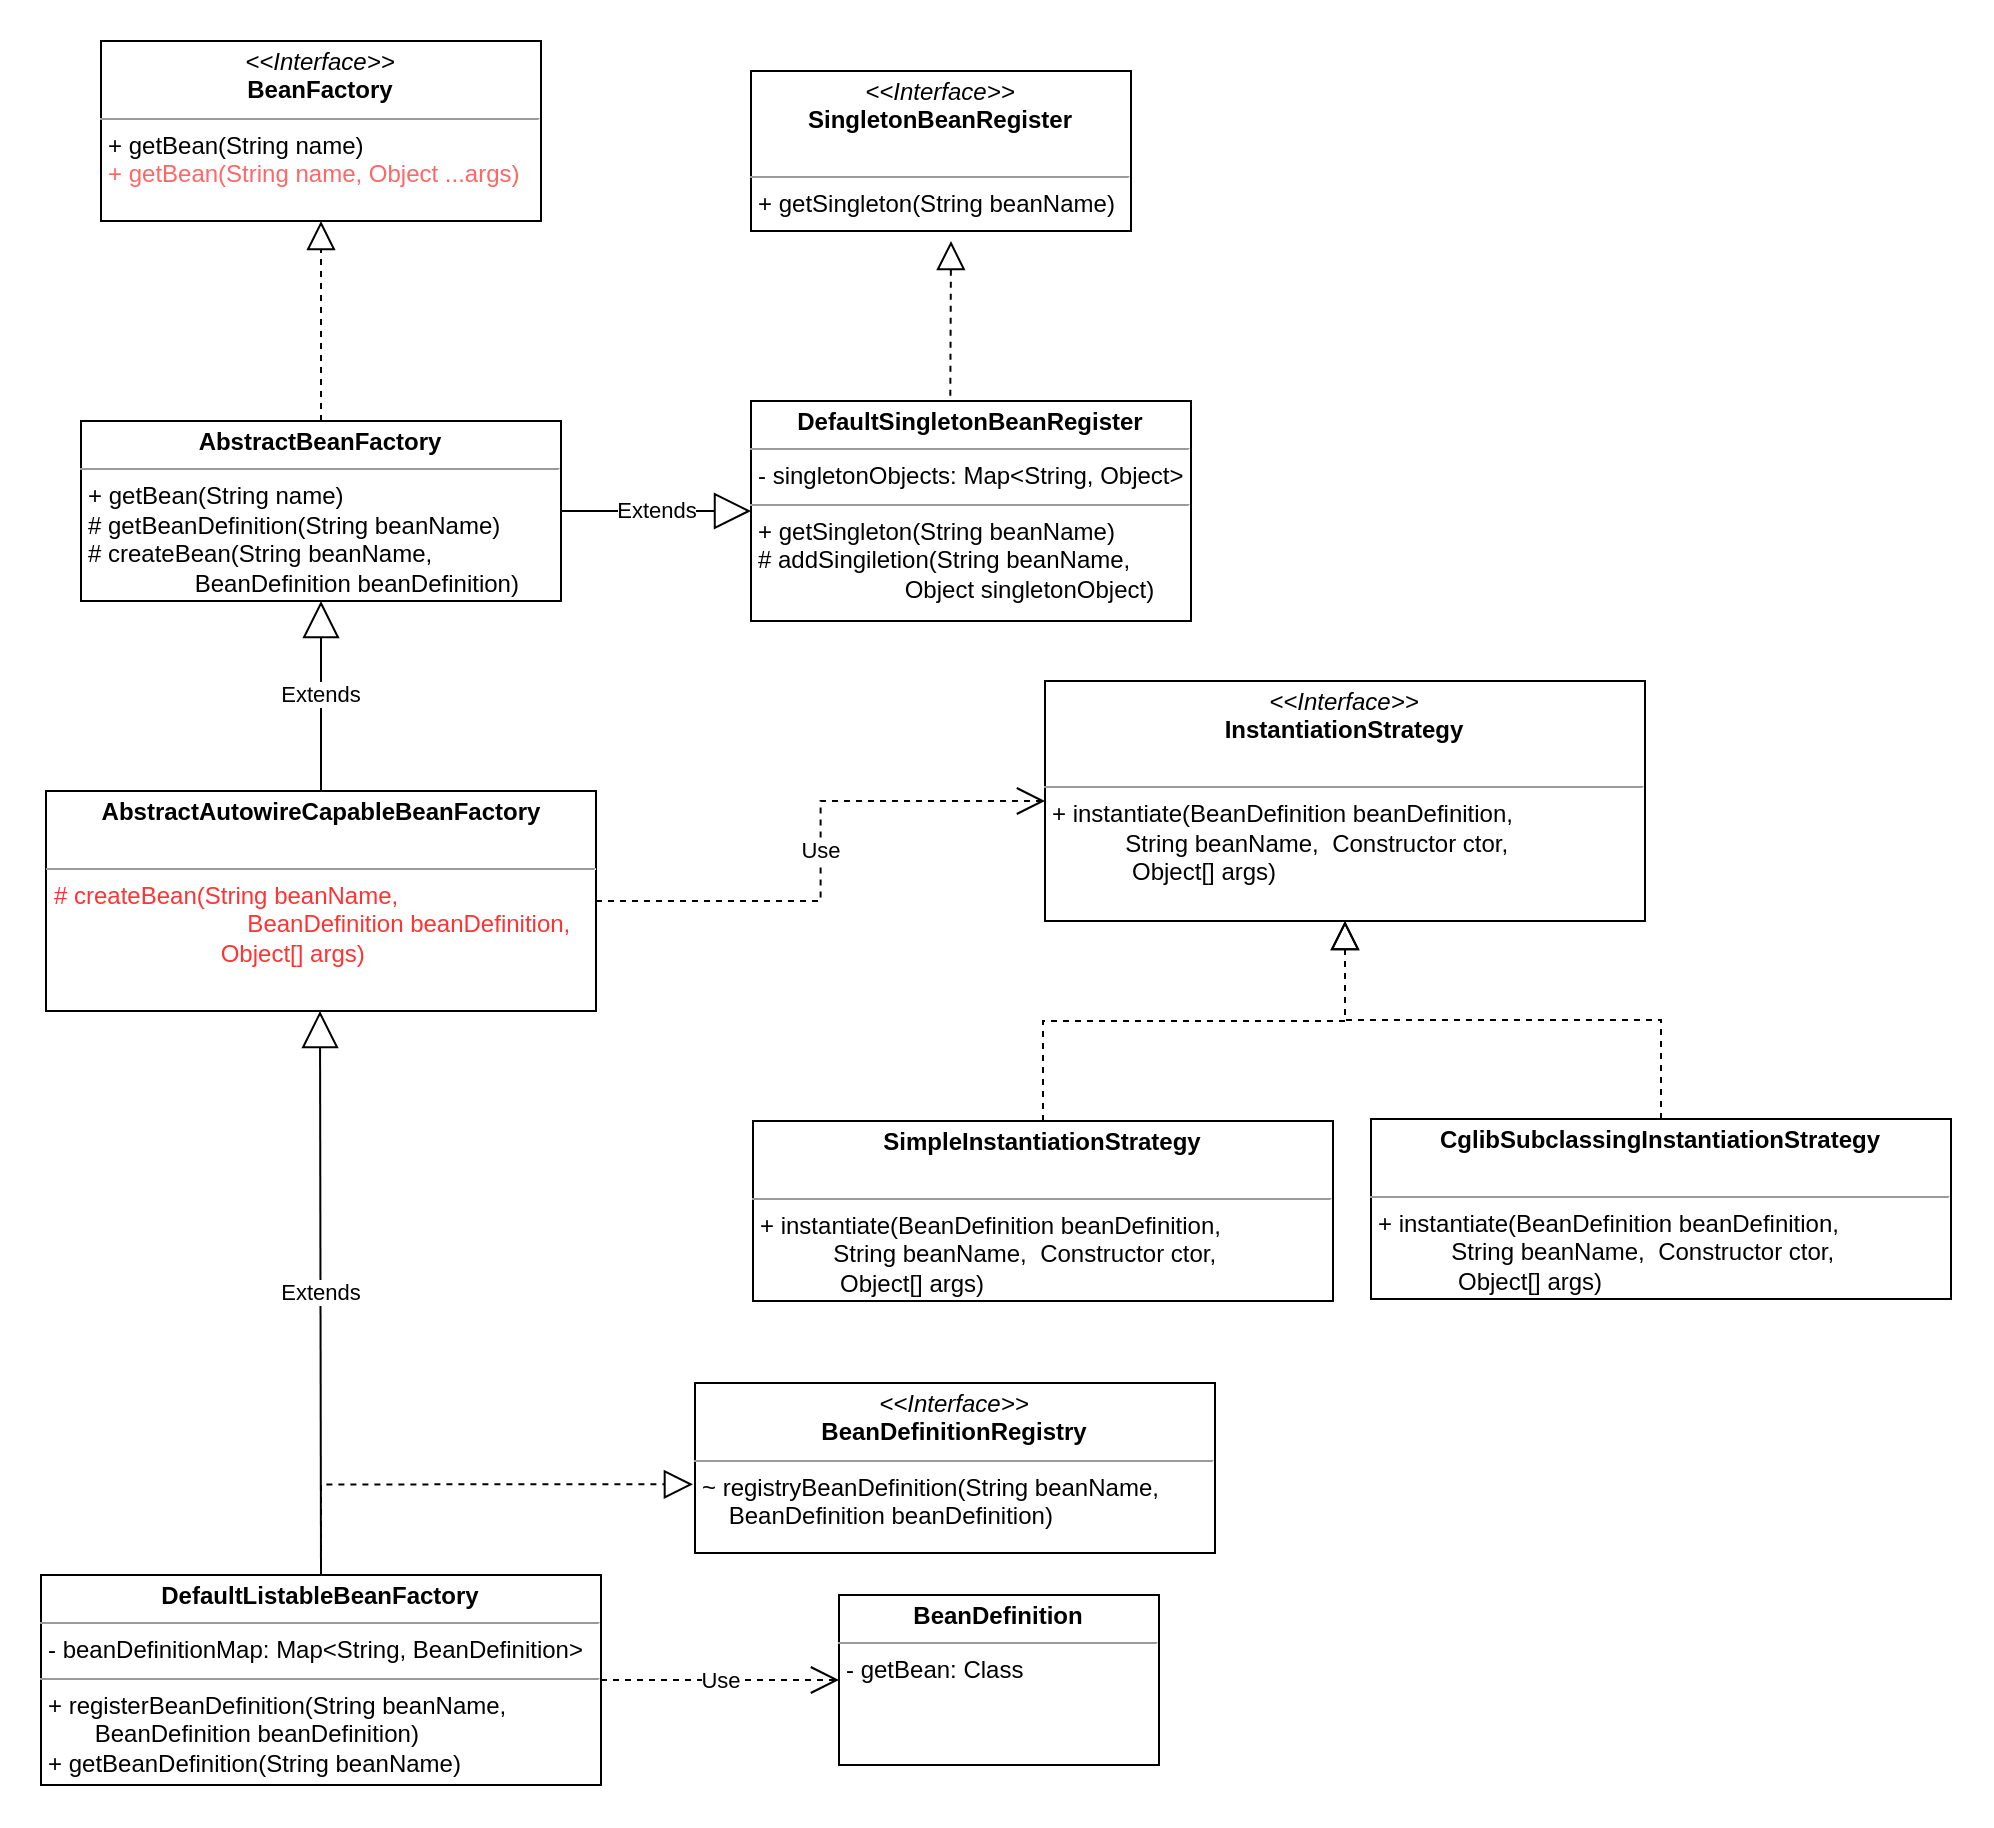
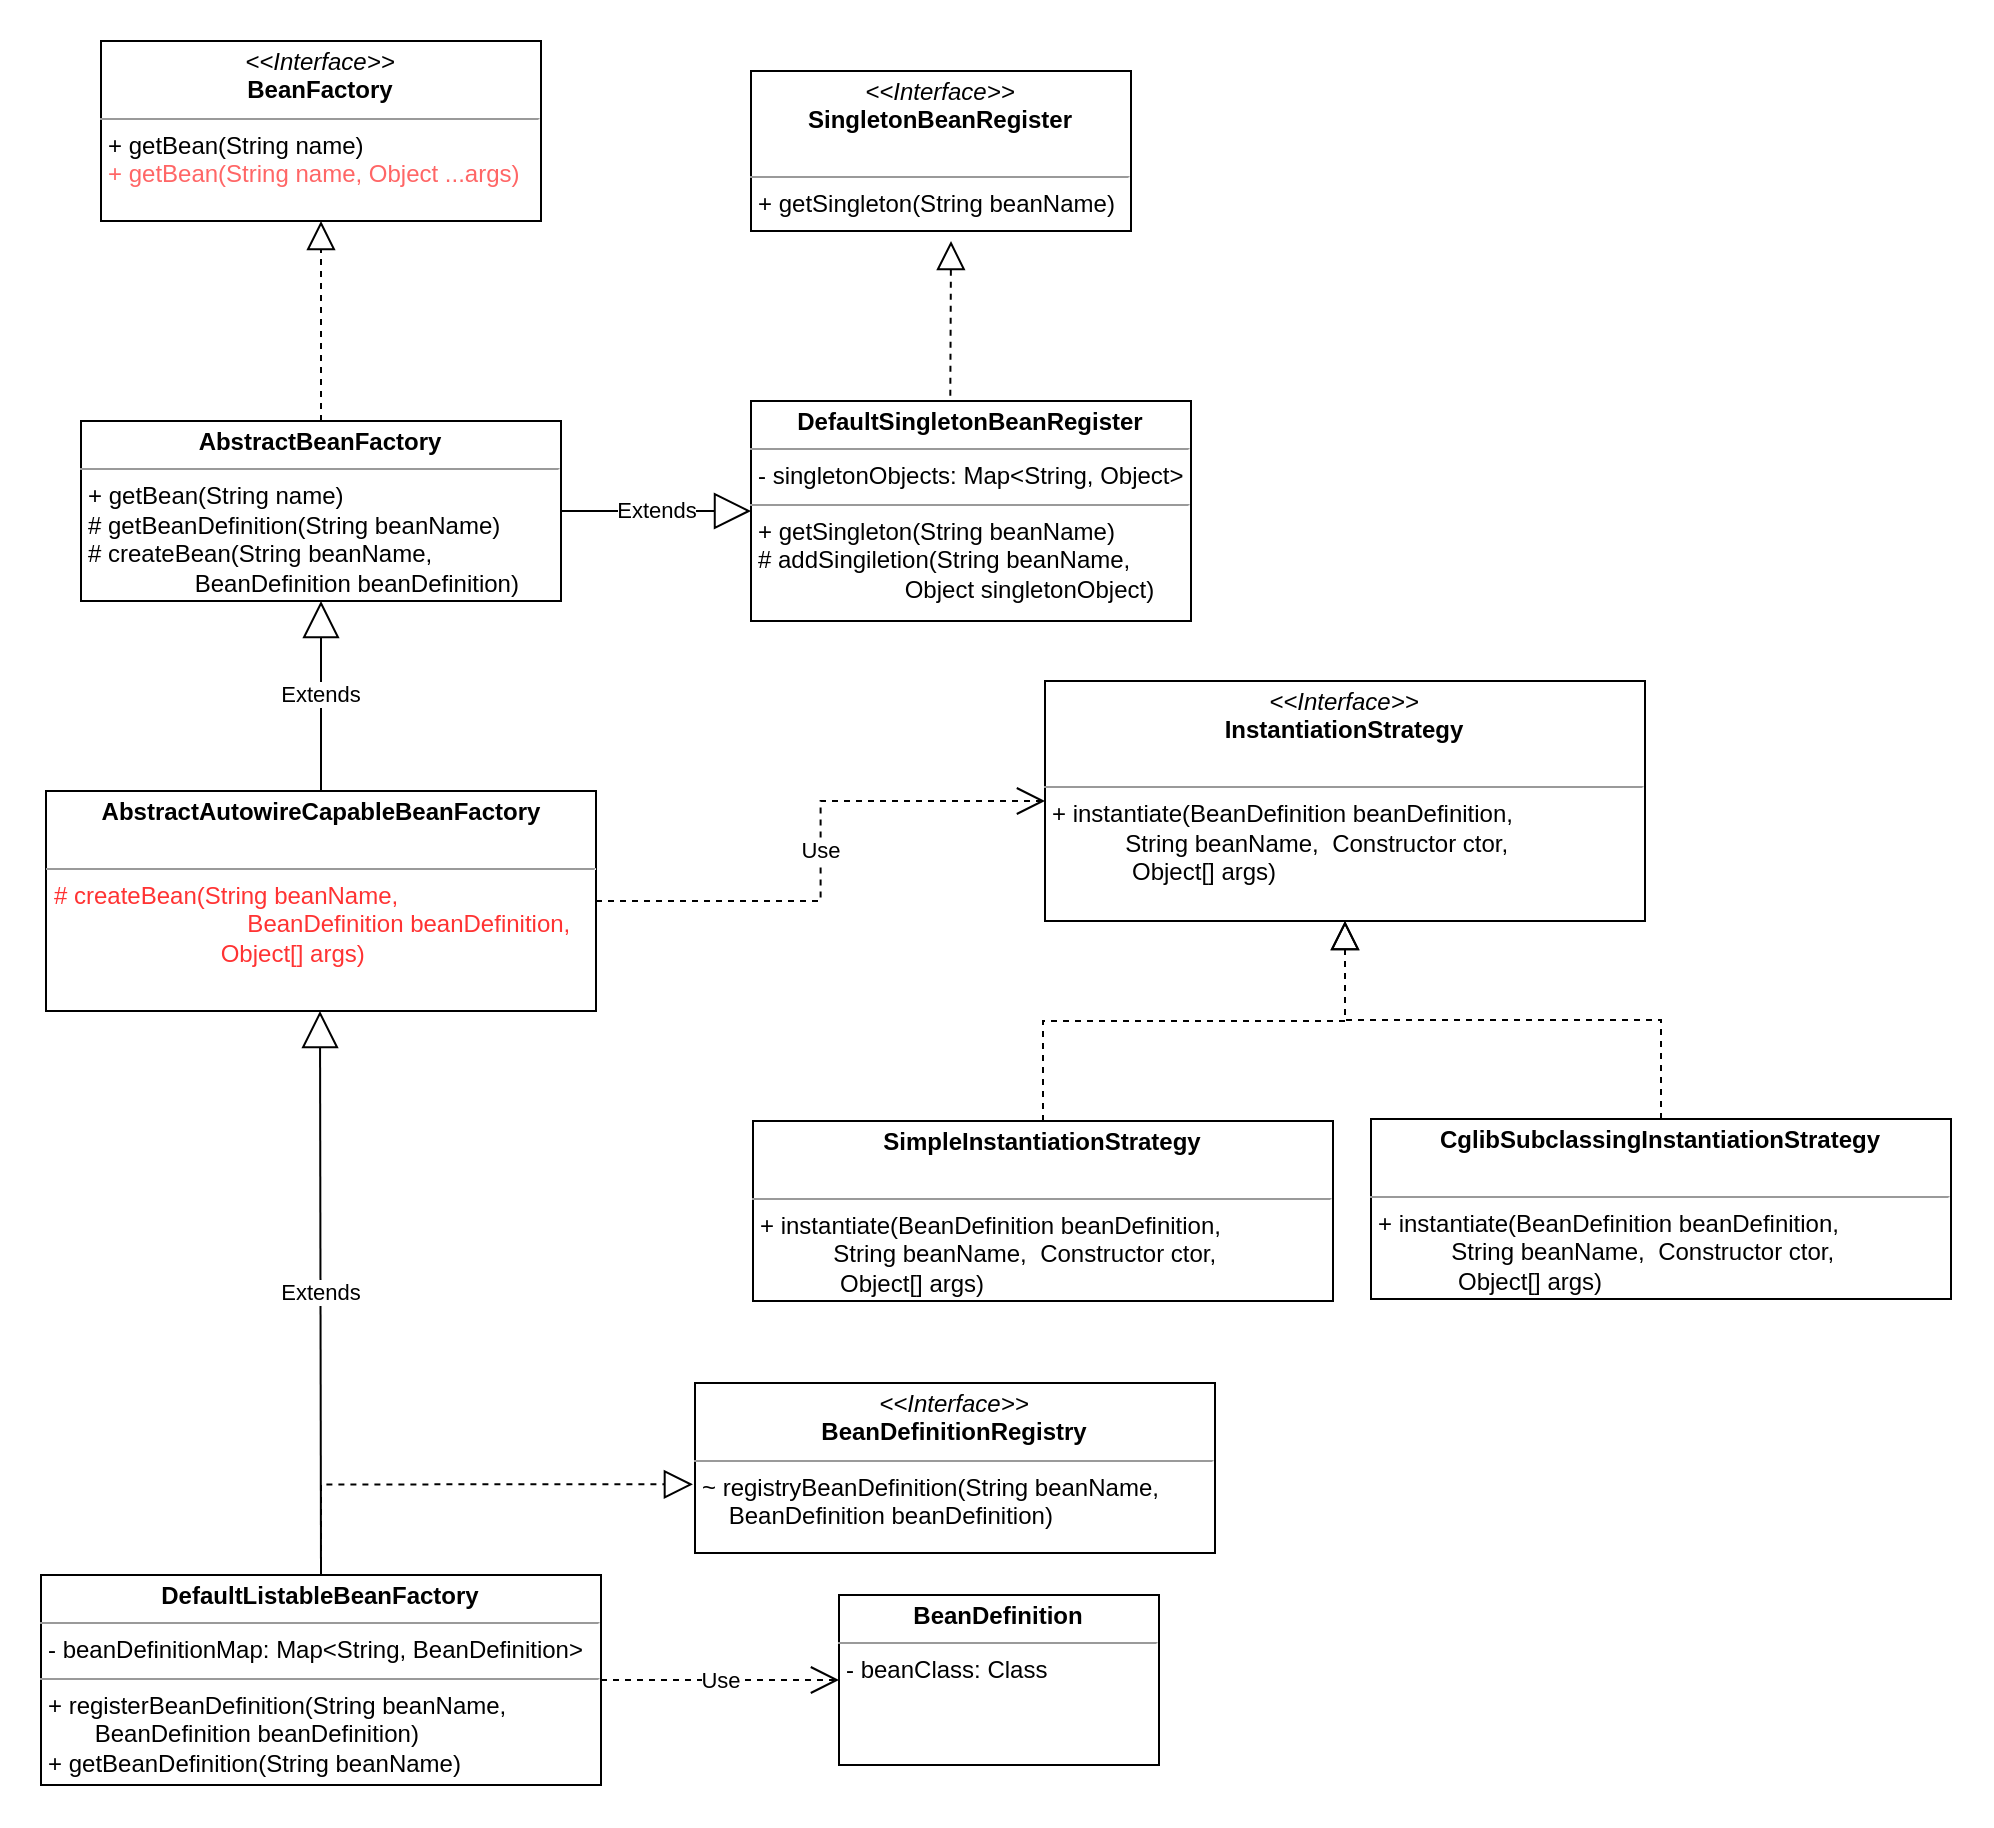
node "BeanDefinition - getBean: Class": label "BeanDefinition - getBean: Class" -> "BeanDefinition - beanClass: Class"
